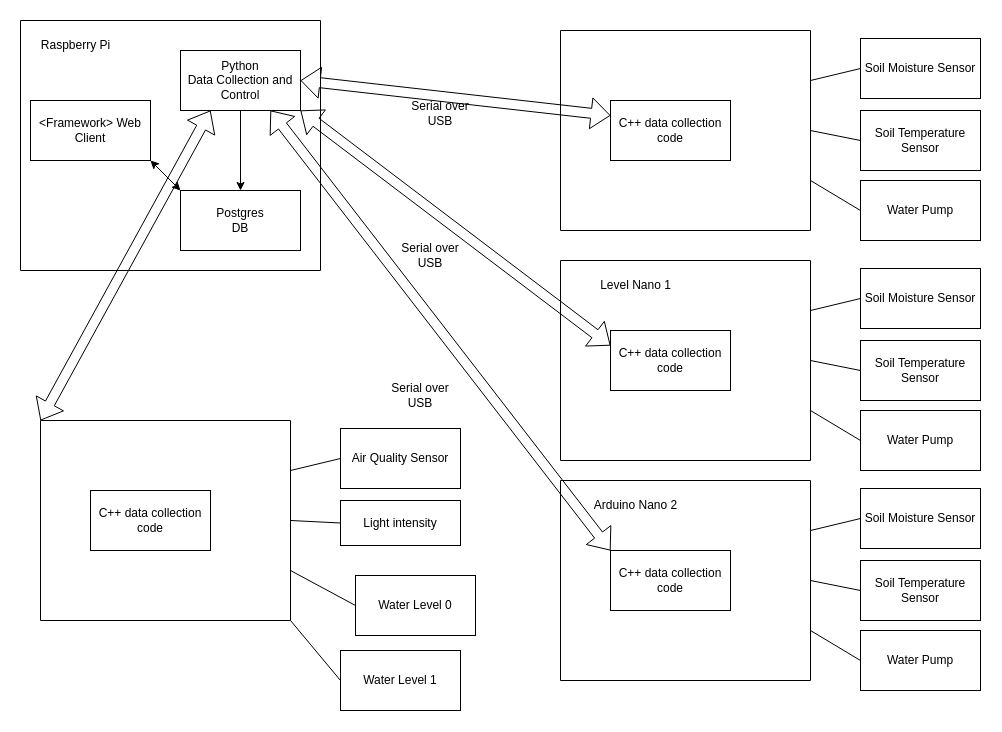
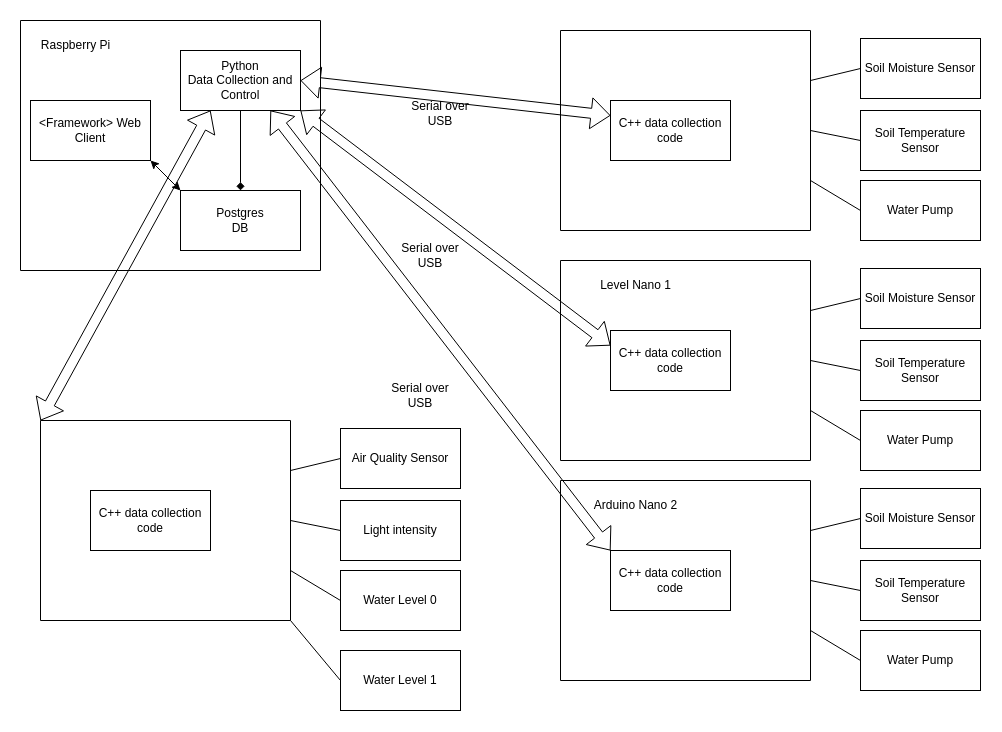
edge "Python Data Collection and Control" -> "Postgres DB": arrowhead classic -> diamond
node "Light intensity": size 120x45 -> 120x60
node "Water Level 0": moved (416, 606) -> (401, 601)
